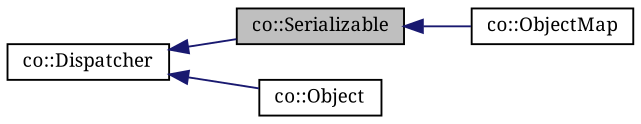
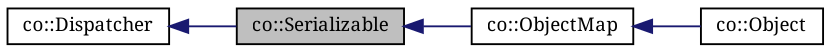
edge "co::Object" -> "co::Dispatcher": now "co::Object" -> "co::ObjectMap"
